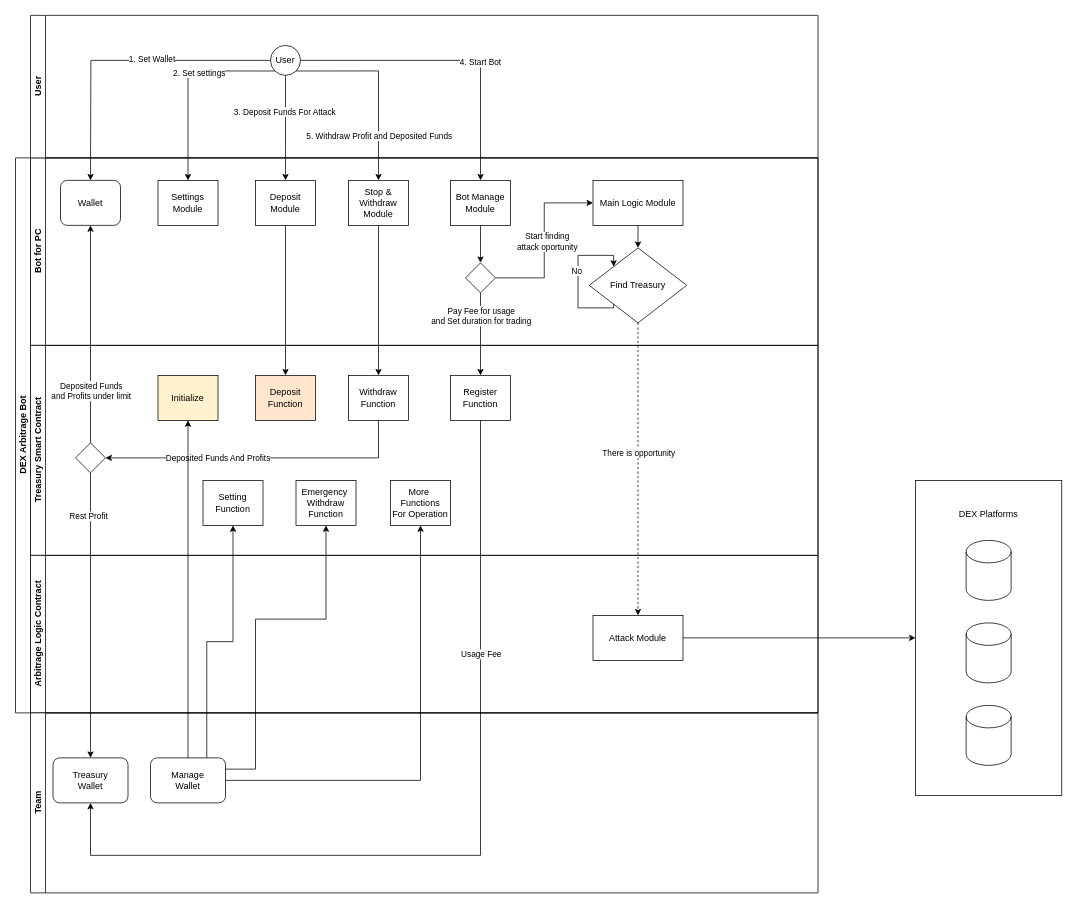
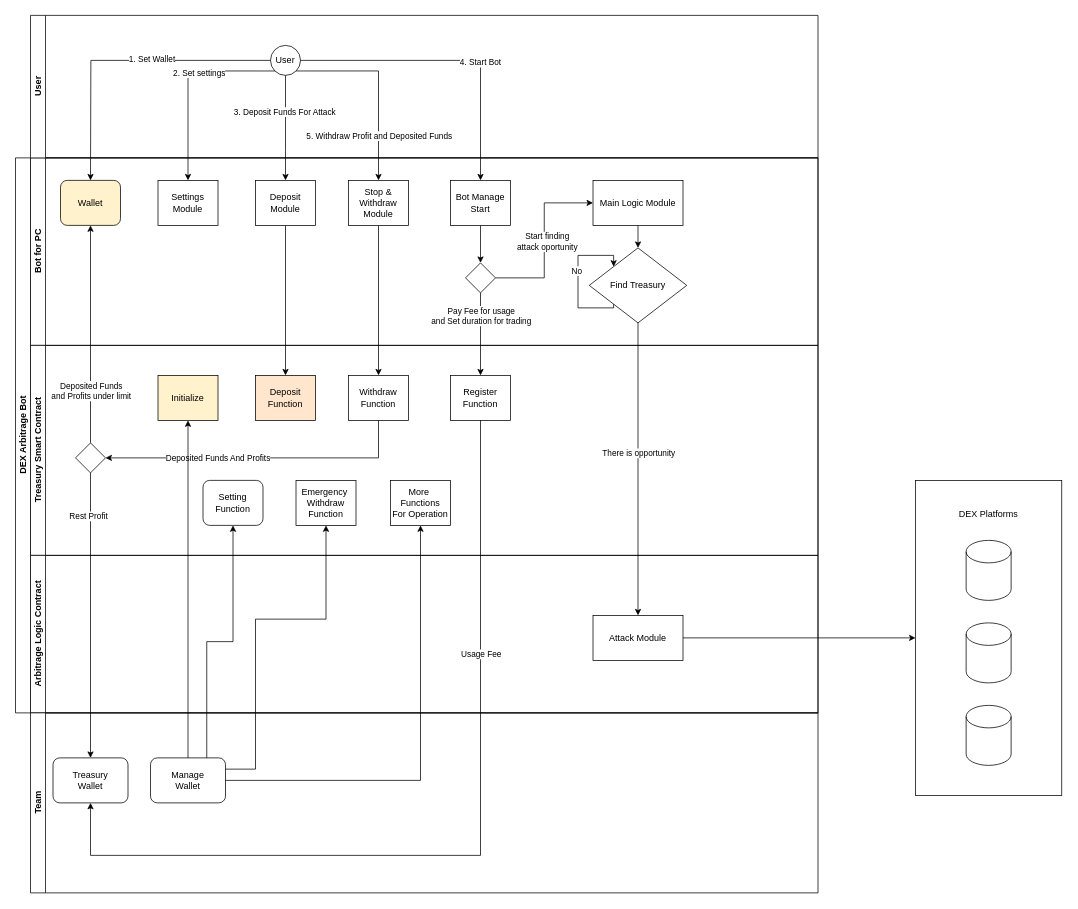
node "Wallet": fillcolor #ffffff -> #fff2cc
node "Bot Manage Module": label "Bot Manage Module" -> "Bot Manage Start"
node "Setting Function": shape rectangle -> rounded rectangle
edge "Find Treasury" -> "Attack Module": style dashed -> solid
